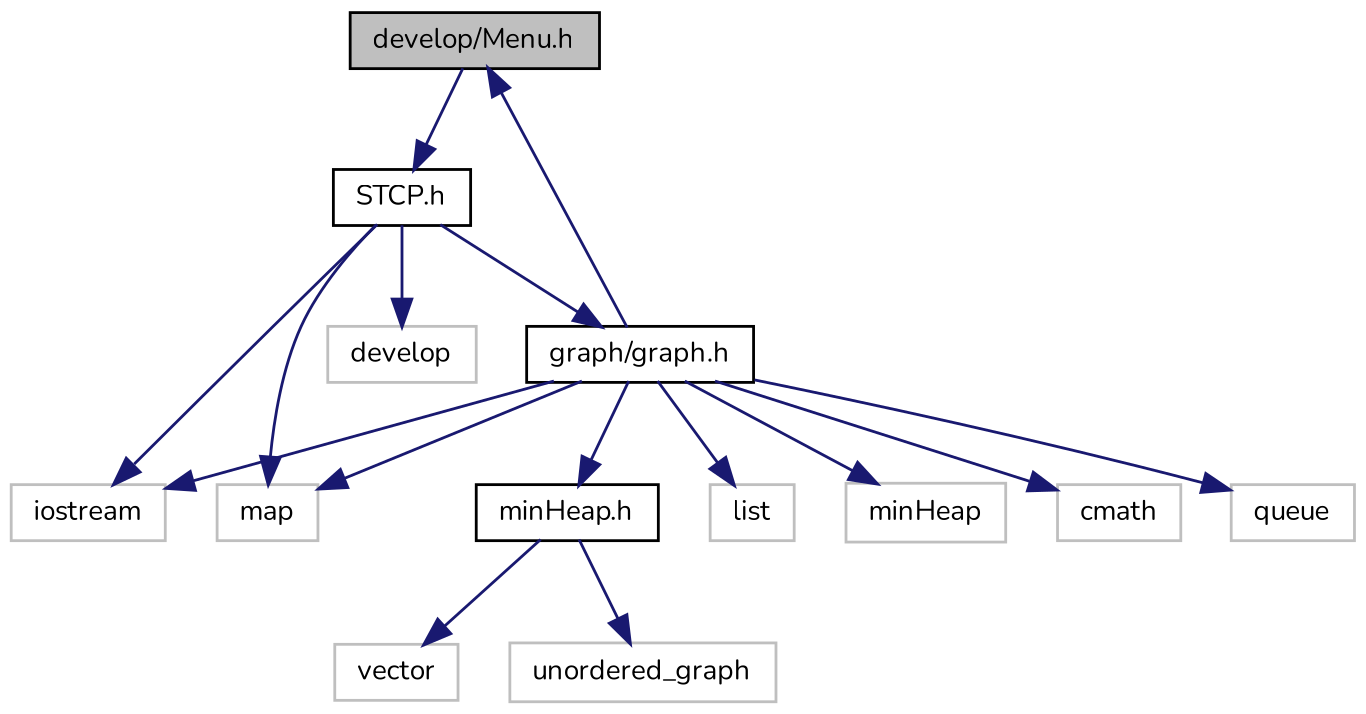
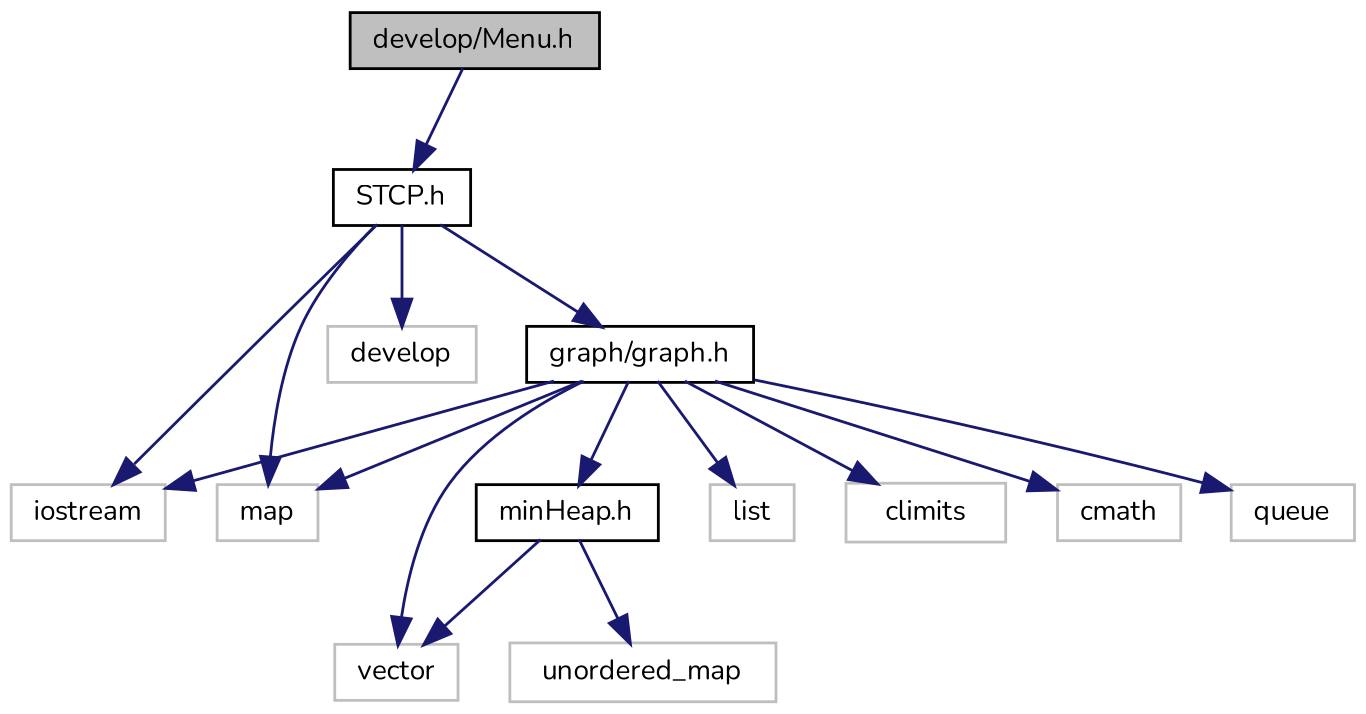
edge "graph/graph.h" -> "develop/Menu.h": now "graph/graph.h" -> "vector"
node "minHeap": label "minHeap" -> "climits"
node "unordered_graph": label "unordered_graph" -> "unordered_map"
